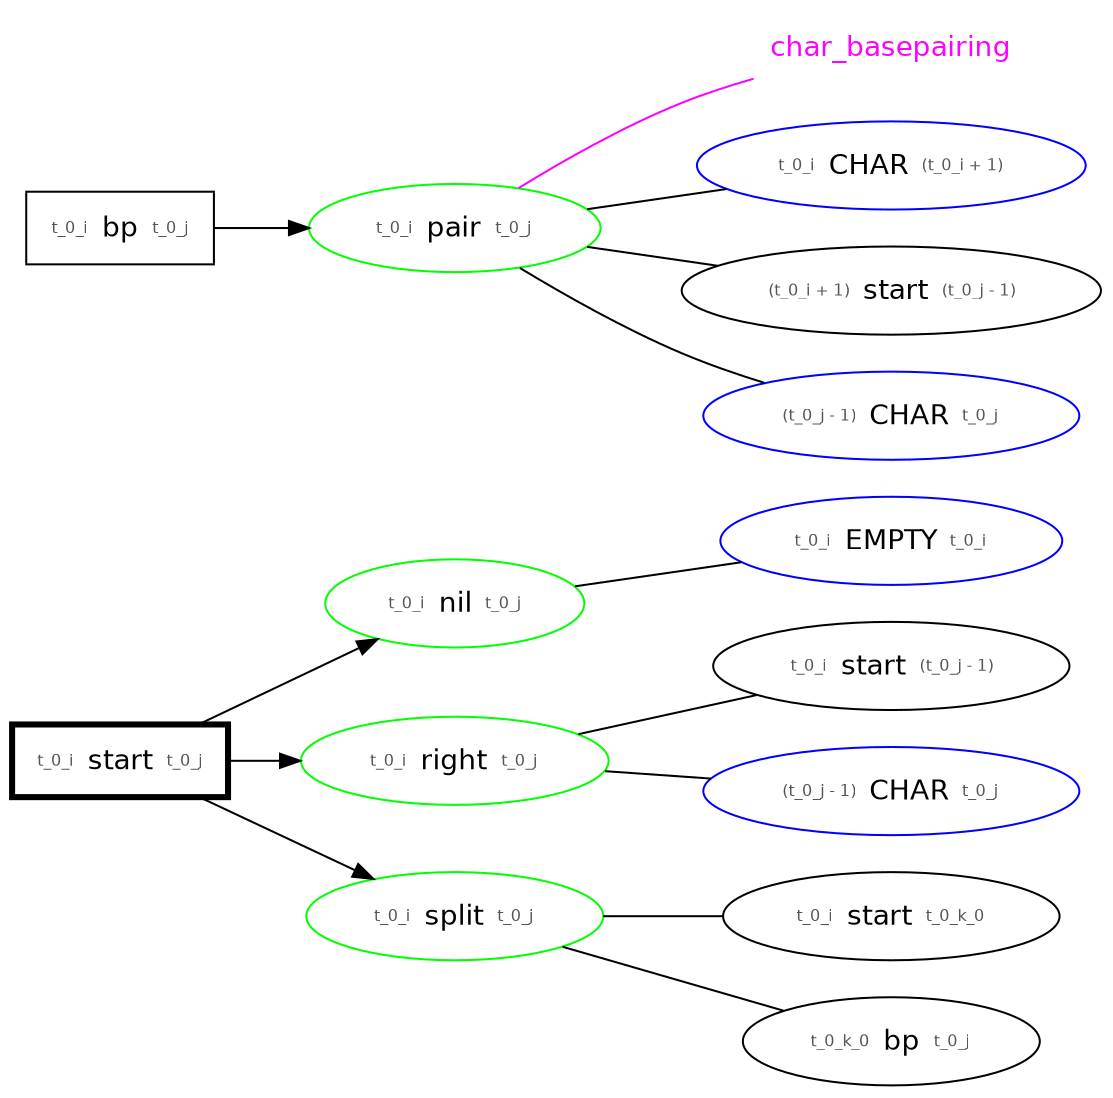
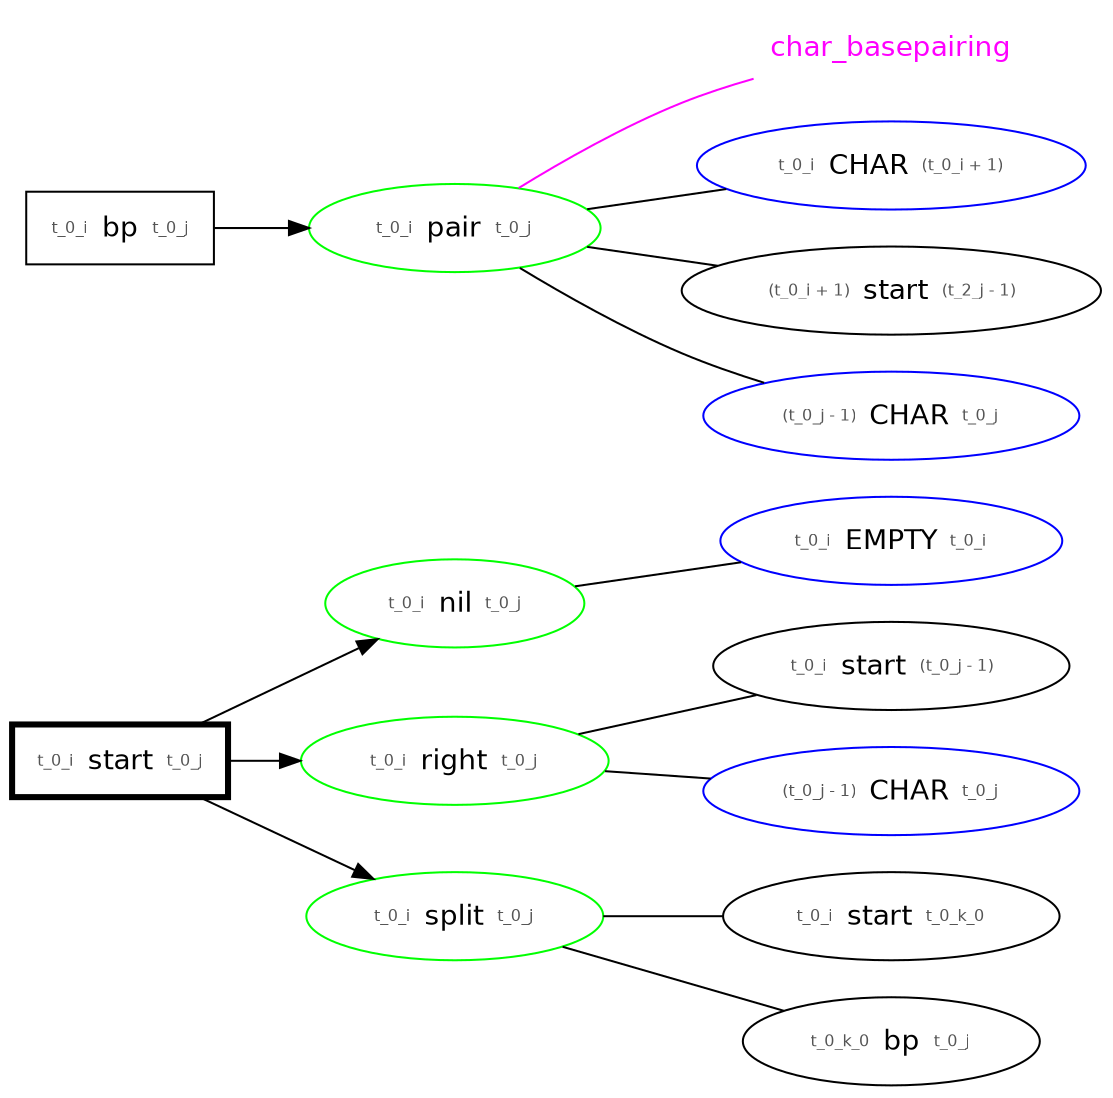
node "(t_0_i + 1)": text "(t_0_j - 1)" -> "(t_2_j - 1)"
